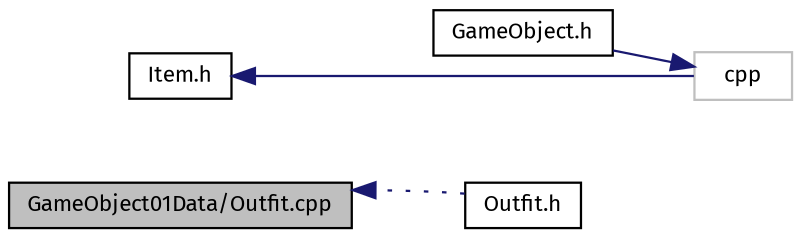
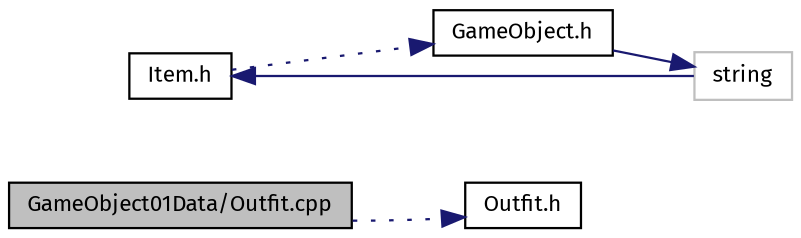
edge "Item.h" -> "GameObject.h": added
node "cpp": label "cpp" -> "string"
edge "Outfit.h" -> "GameObject01Data/Outfit.cpp": reversed
